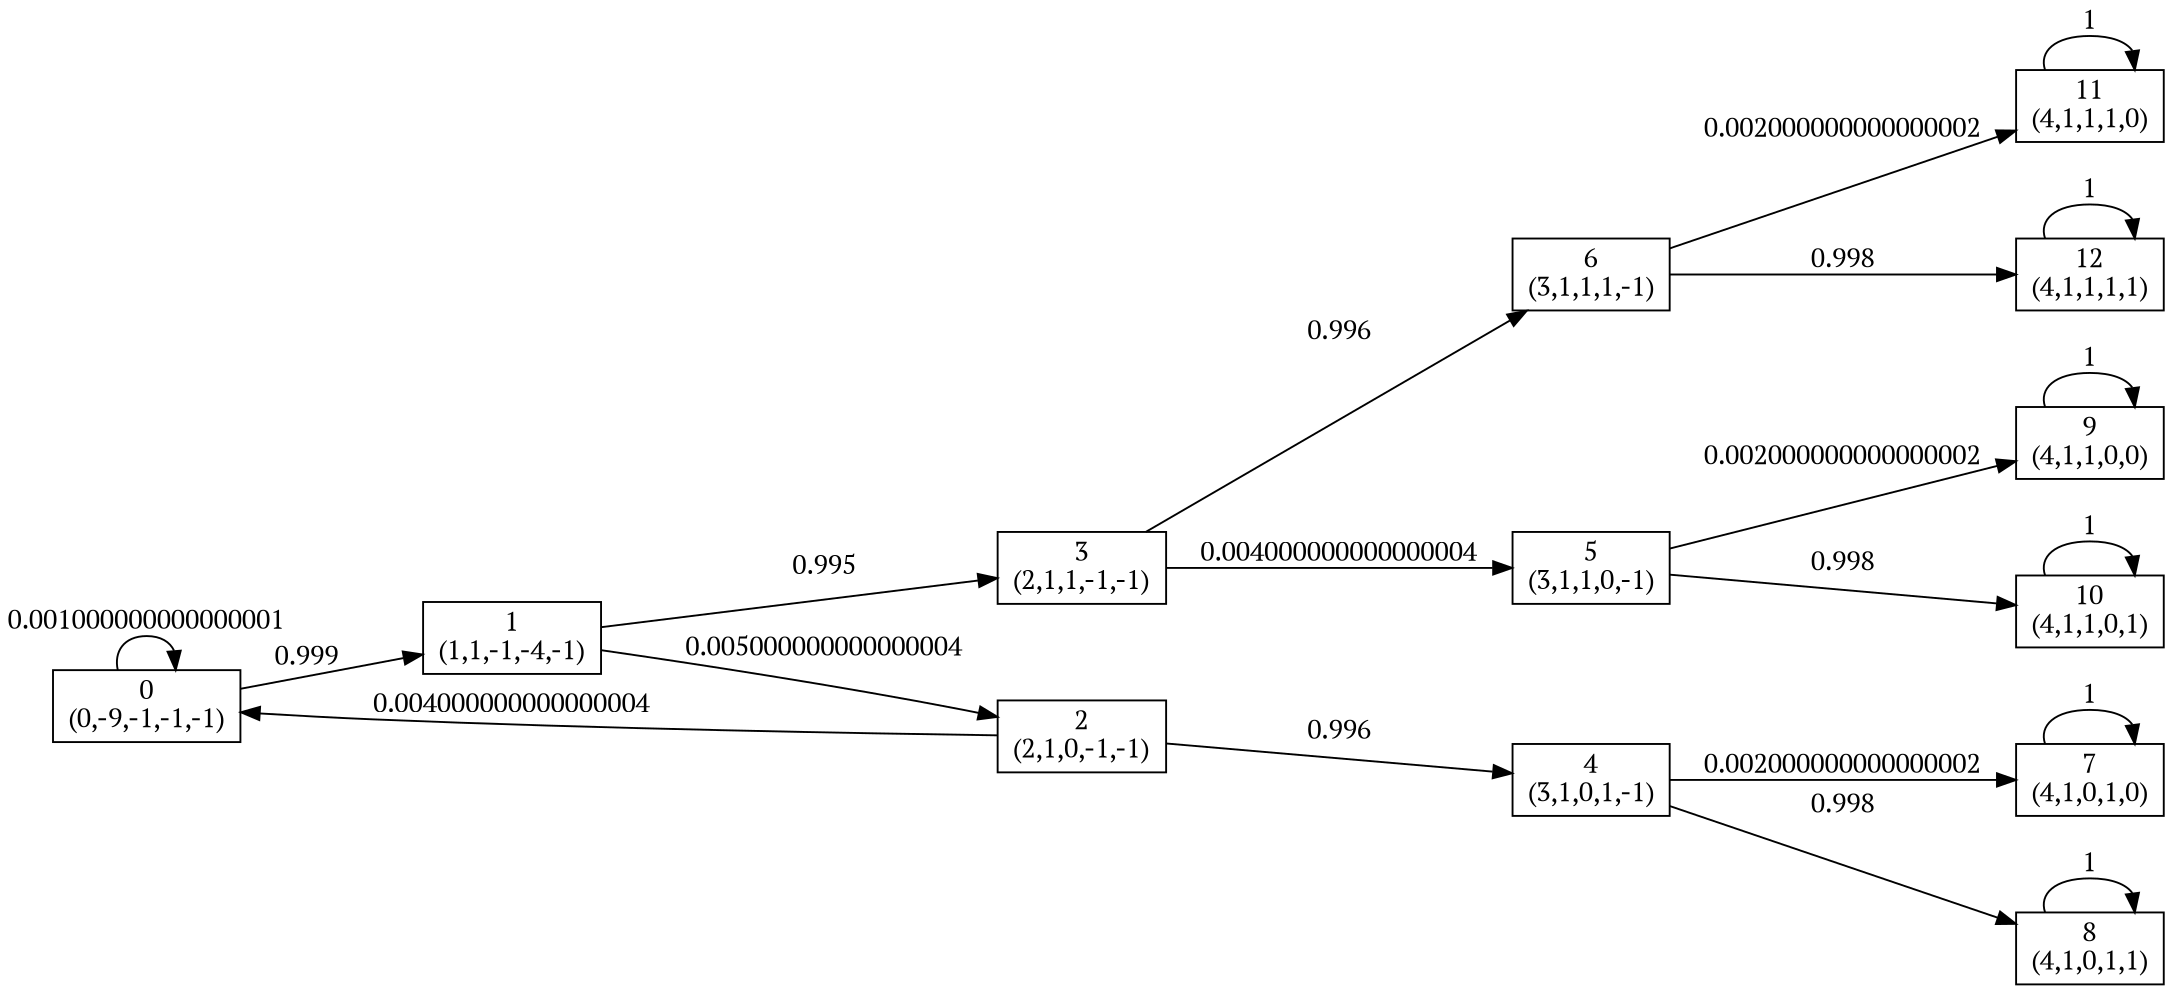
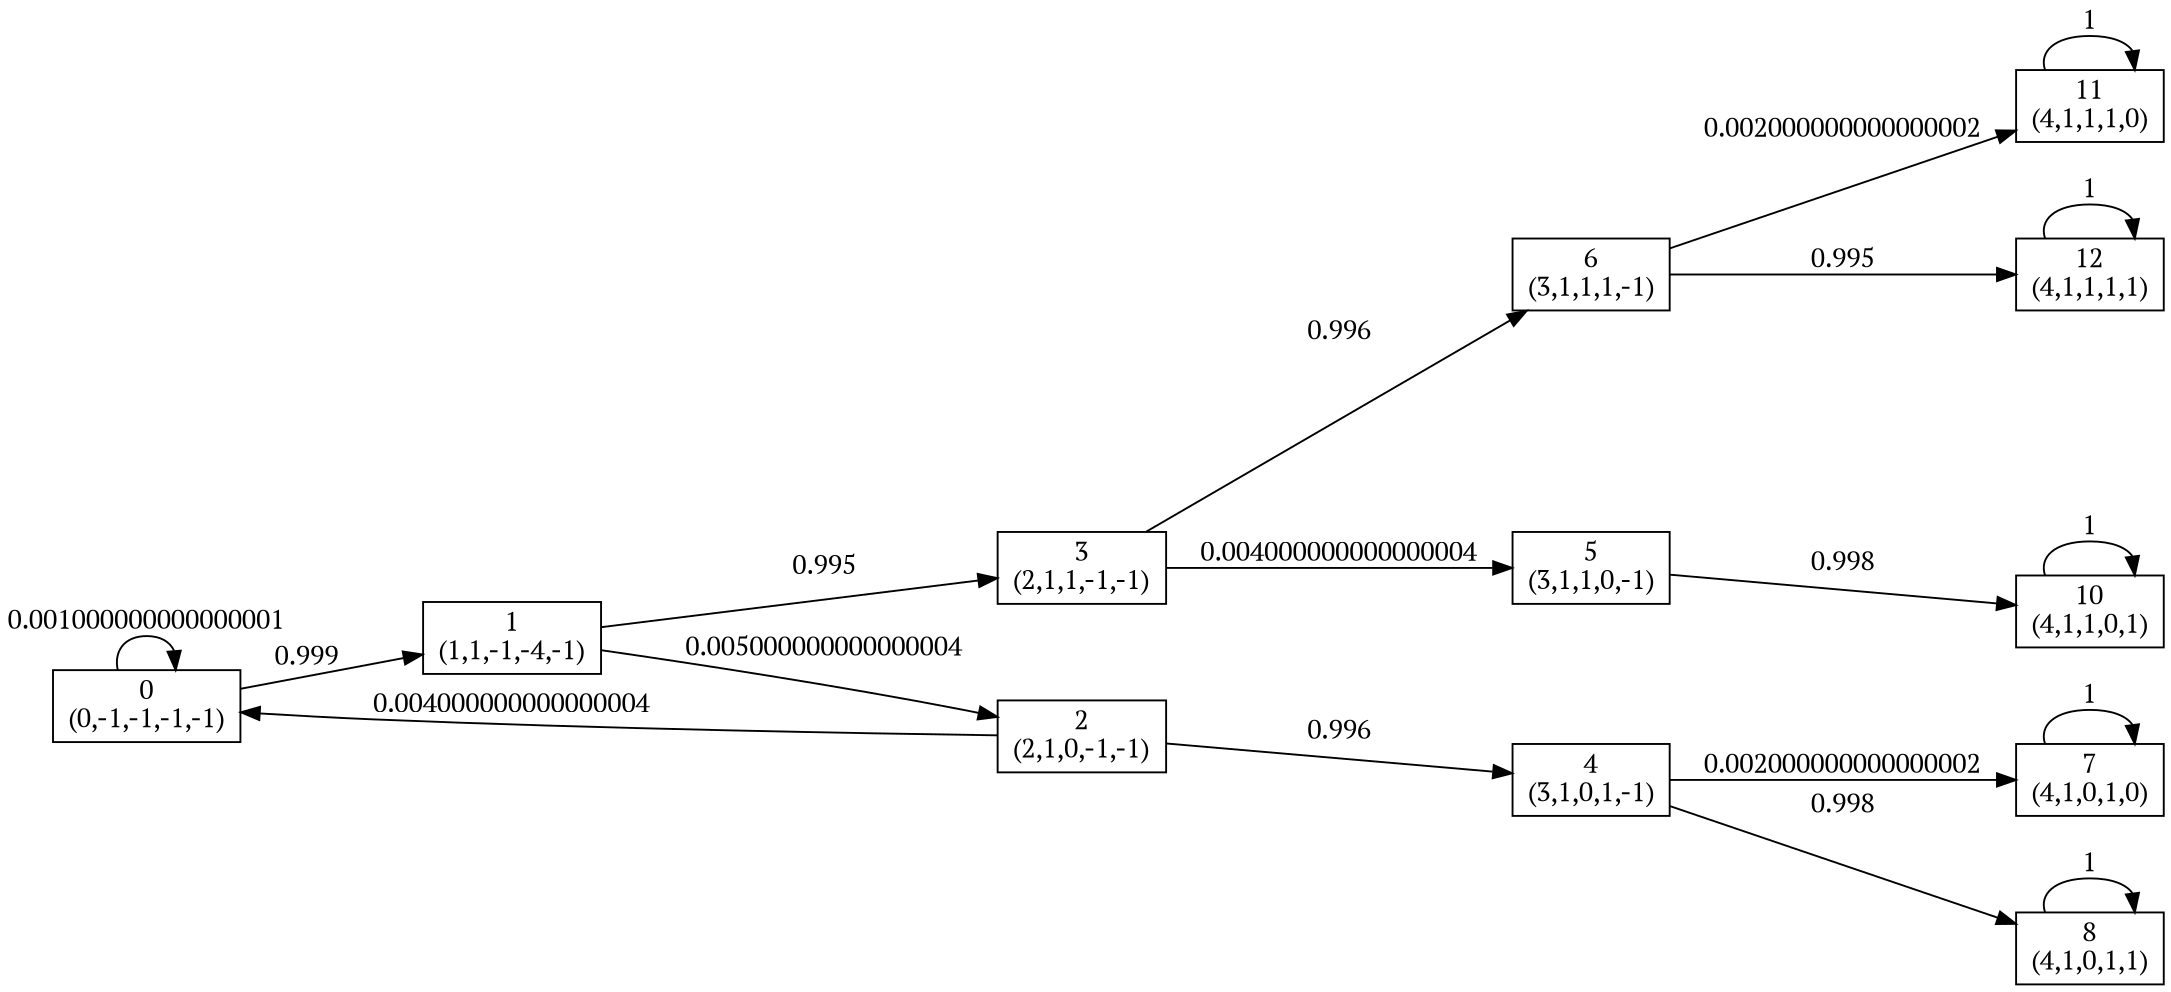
edge "6 (3,1,1,1,-1)" -> "12 (4,1,1,1,1)": label "0.998" -> "0.995"
node "9 (4,1,1,0,0)": removed
node "0 (0,-9,-1,-1,-1)": label "0 (0,-9,-1,-1,-1)" -> "0 (0,-1,-1,-1,-1)"
